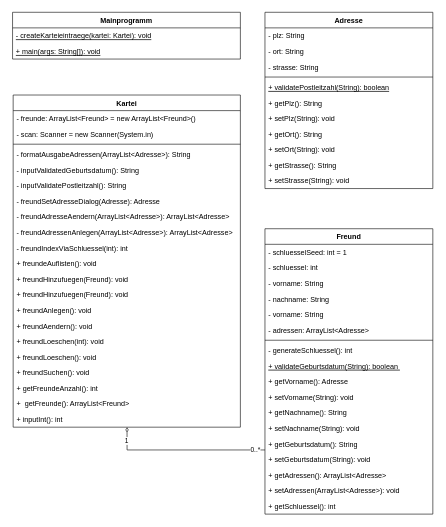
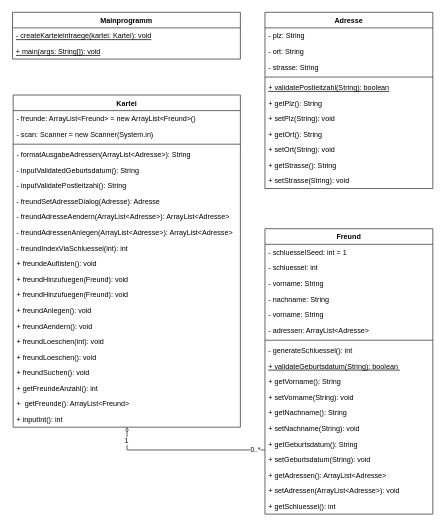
node "+ getVorname(): Adresse": label "+ getVorname(): Adresse" -> "+ getVorname(): String"
